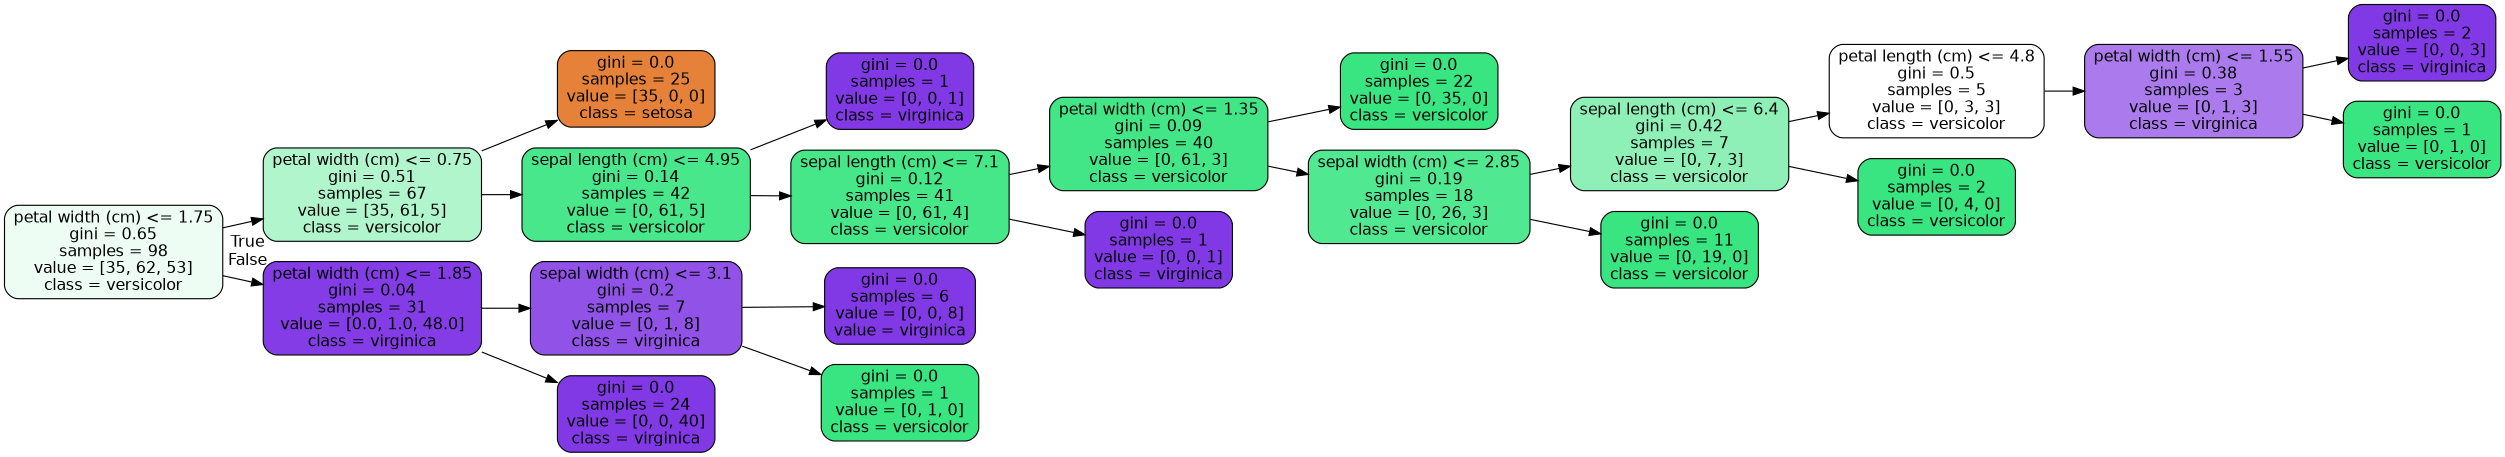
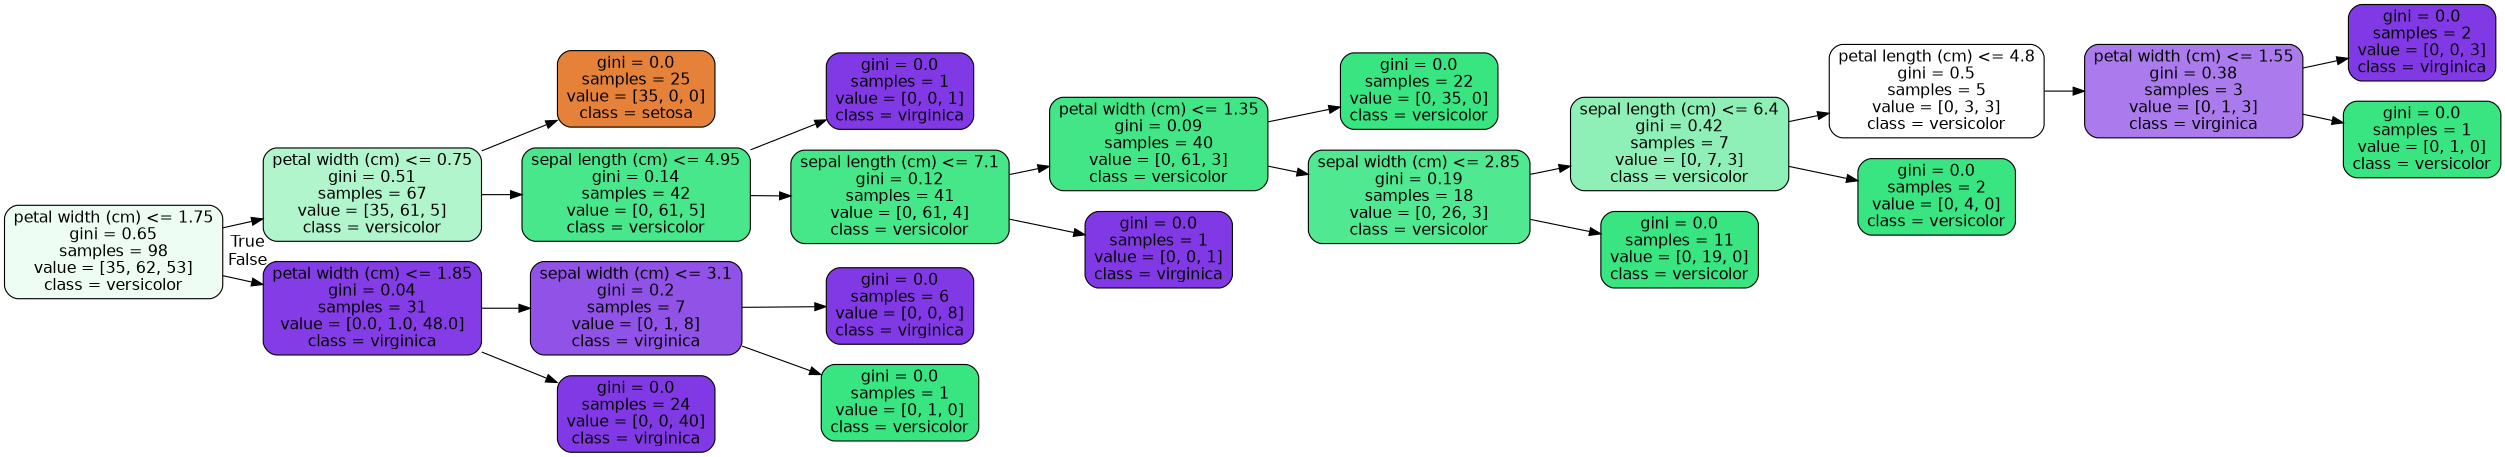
node "gini = 0.0 samples = 6 value = [0, 0, 8] value = virginica": label "gini = 0.0 samples = 6 value = [0, 0, 8] value = virginica" -> "gini = 0.0 samples = 6 value = [0, 0, 8] class = virginica"
